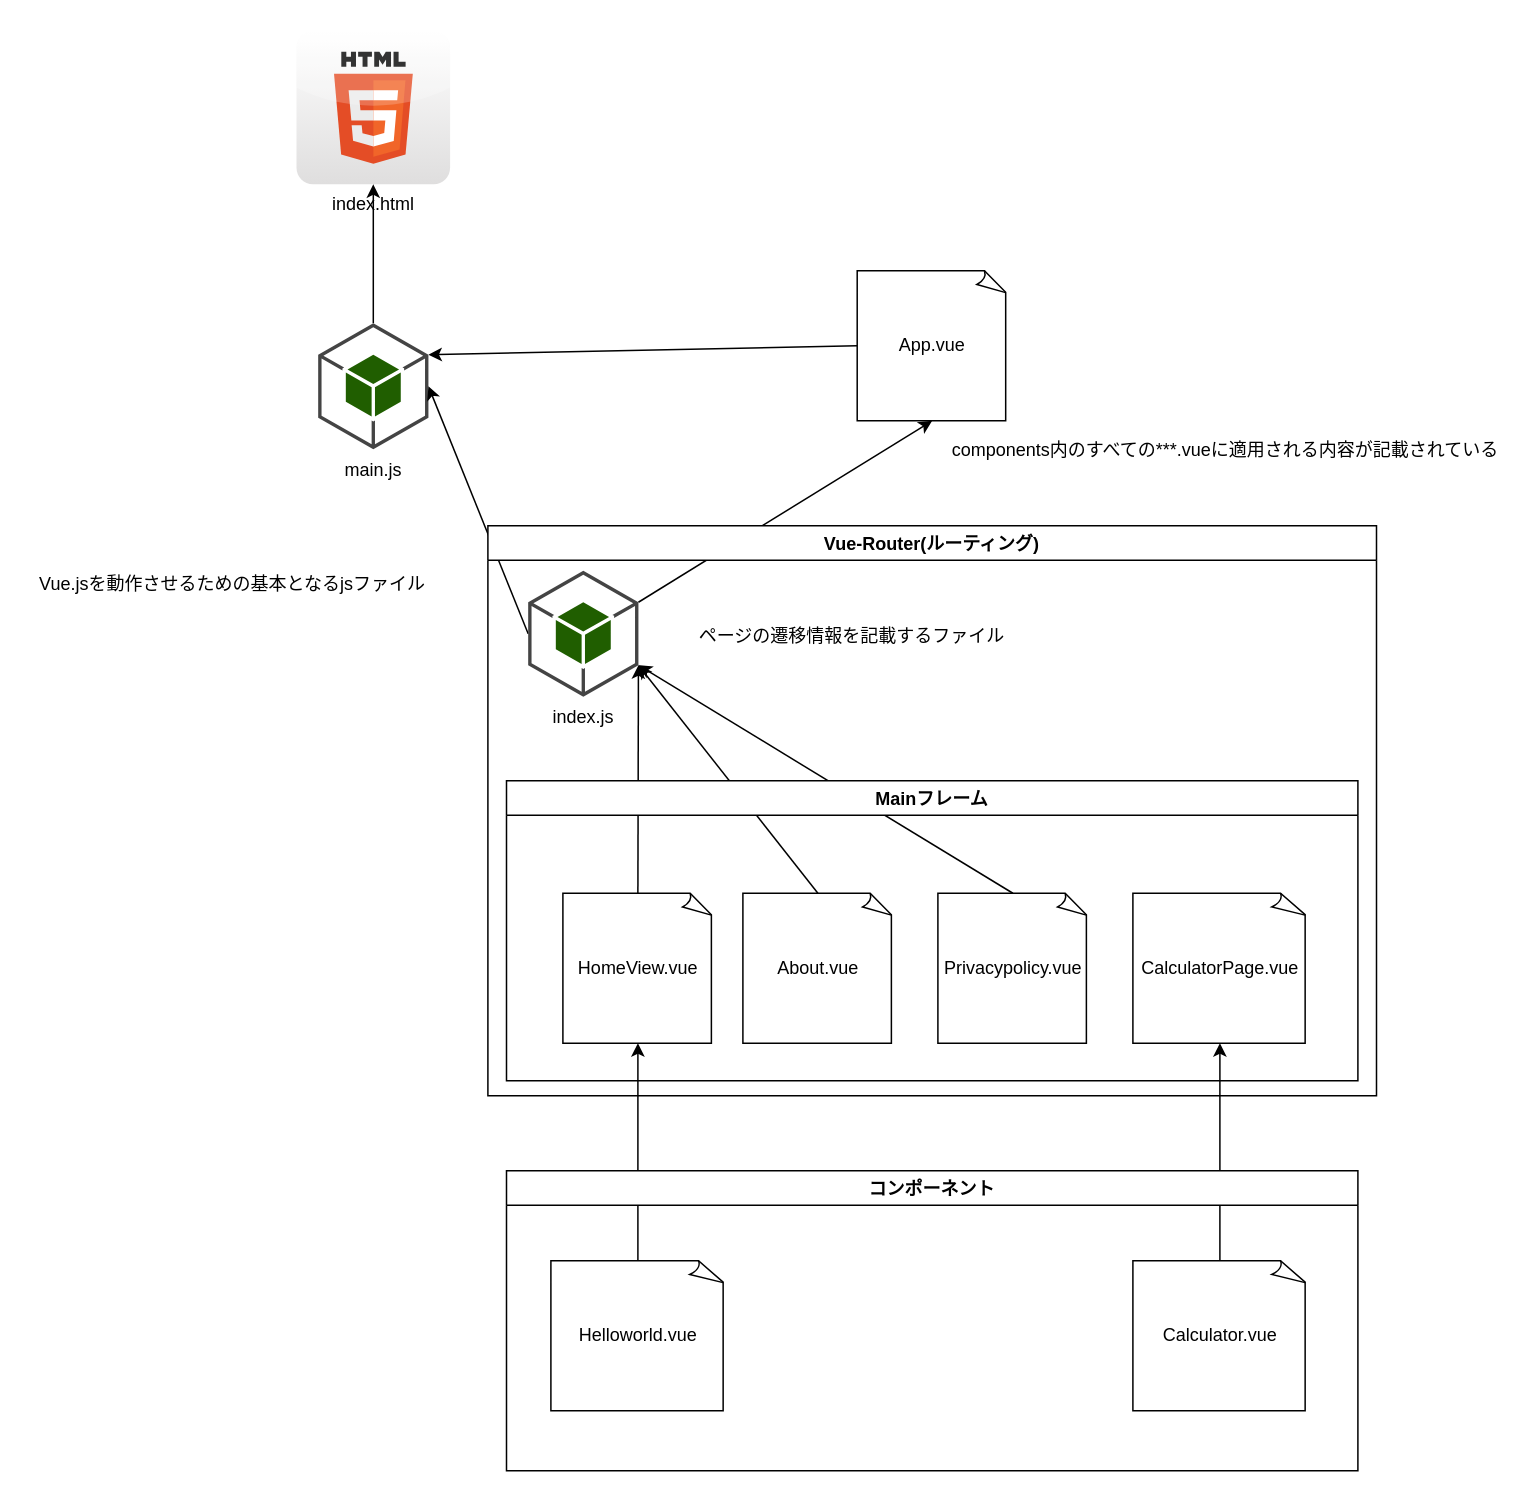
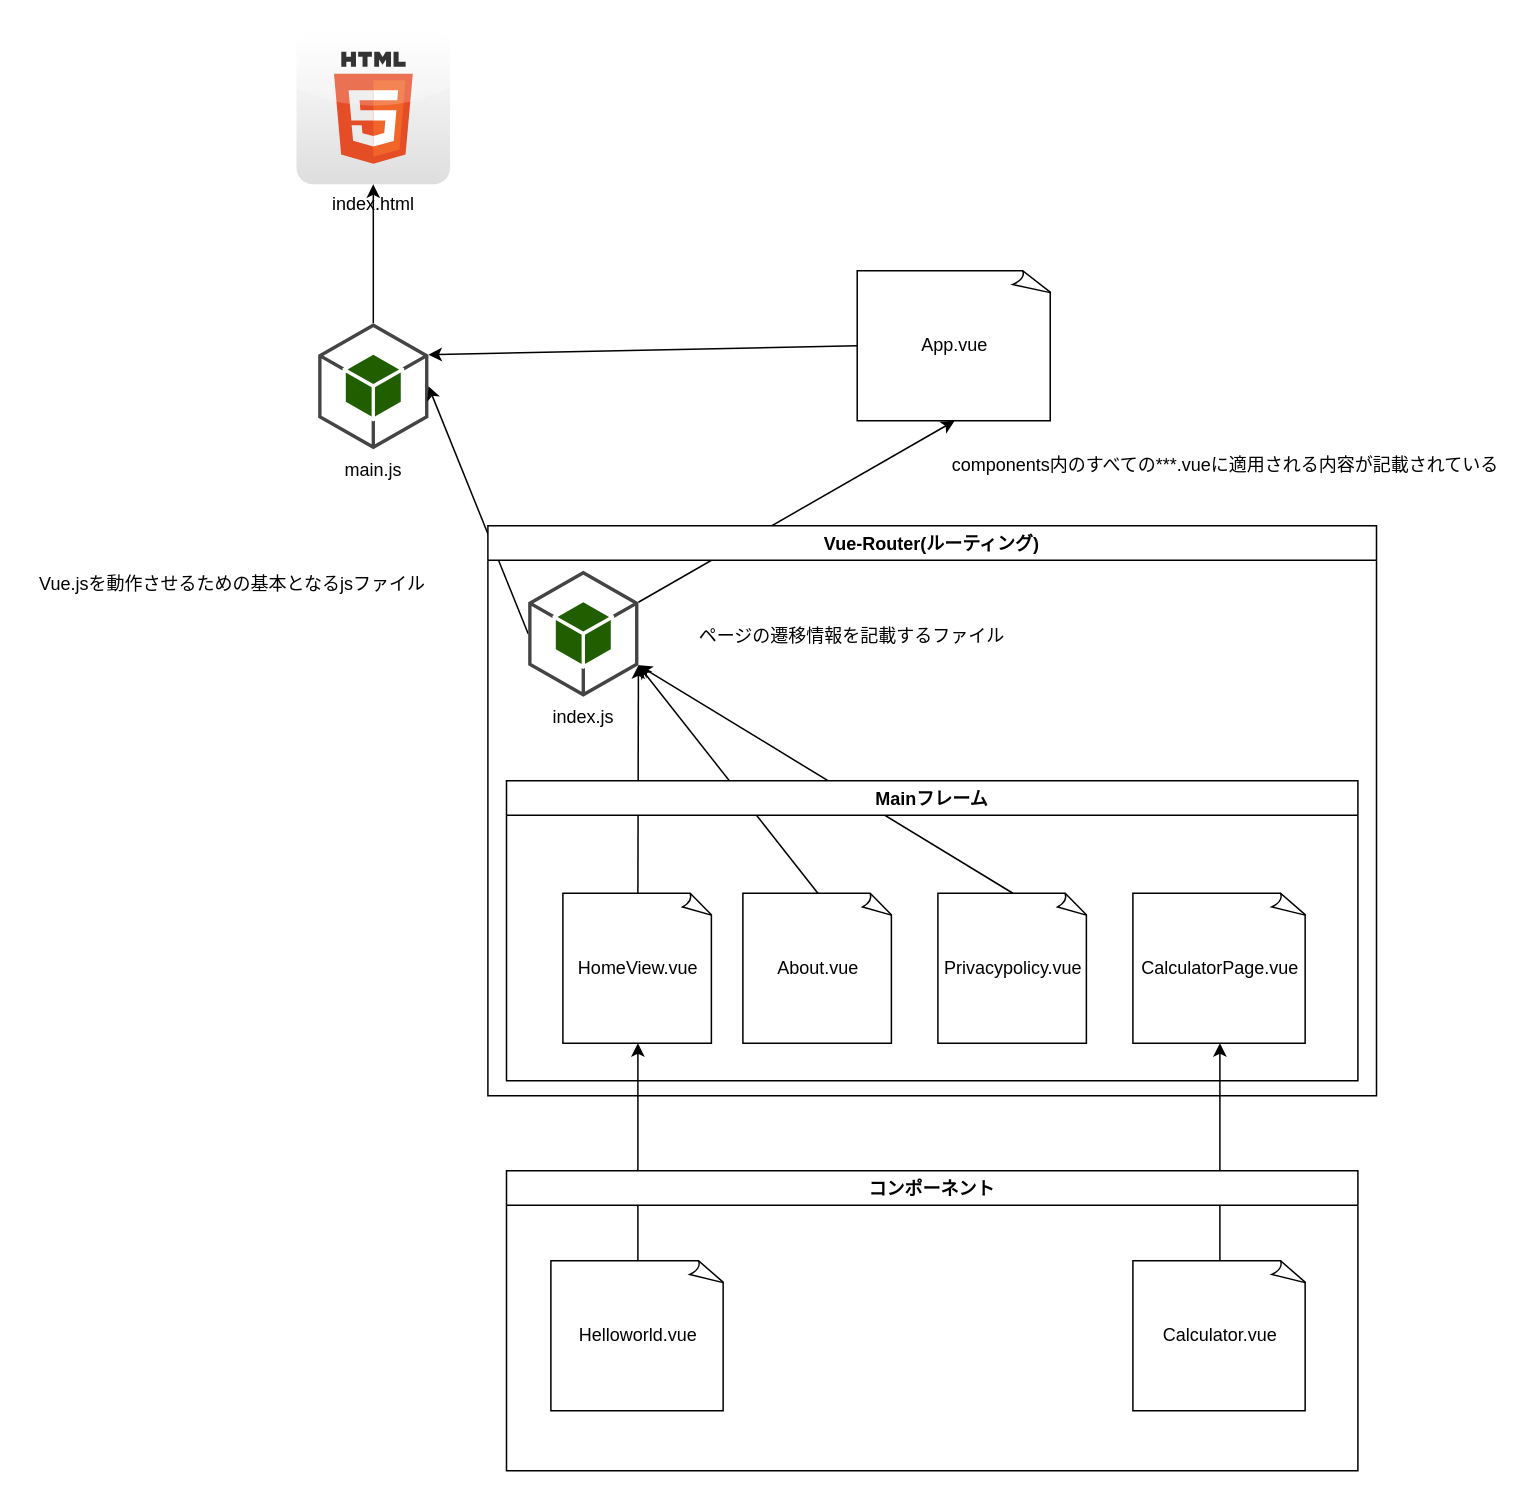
node "App.vue": size 150x150 -> 195x150
node "components内のすべての***.vueに適用される内容が記載されている": moved (1224, 451) -> (1224, 466)
